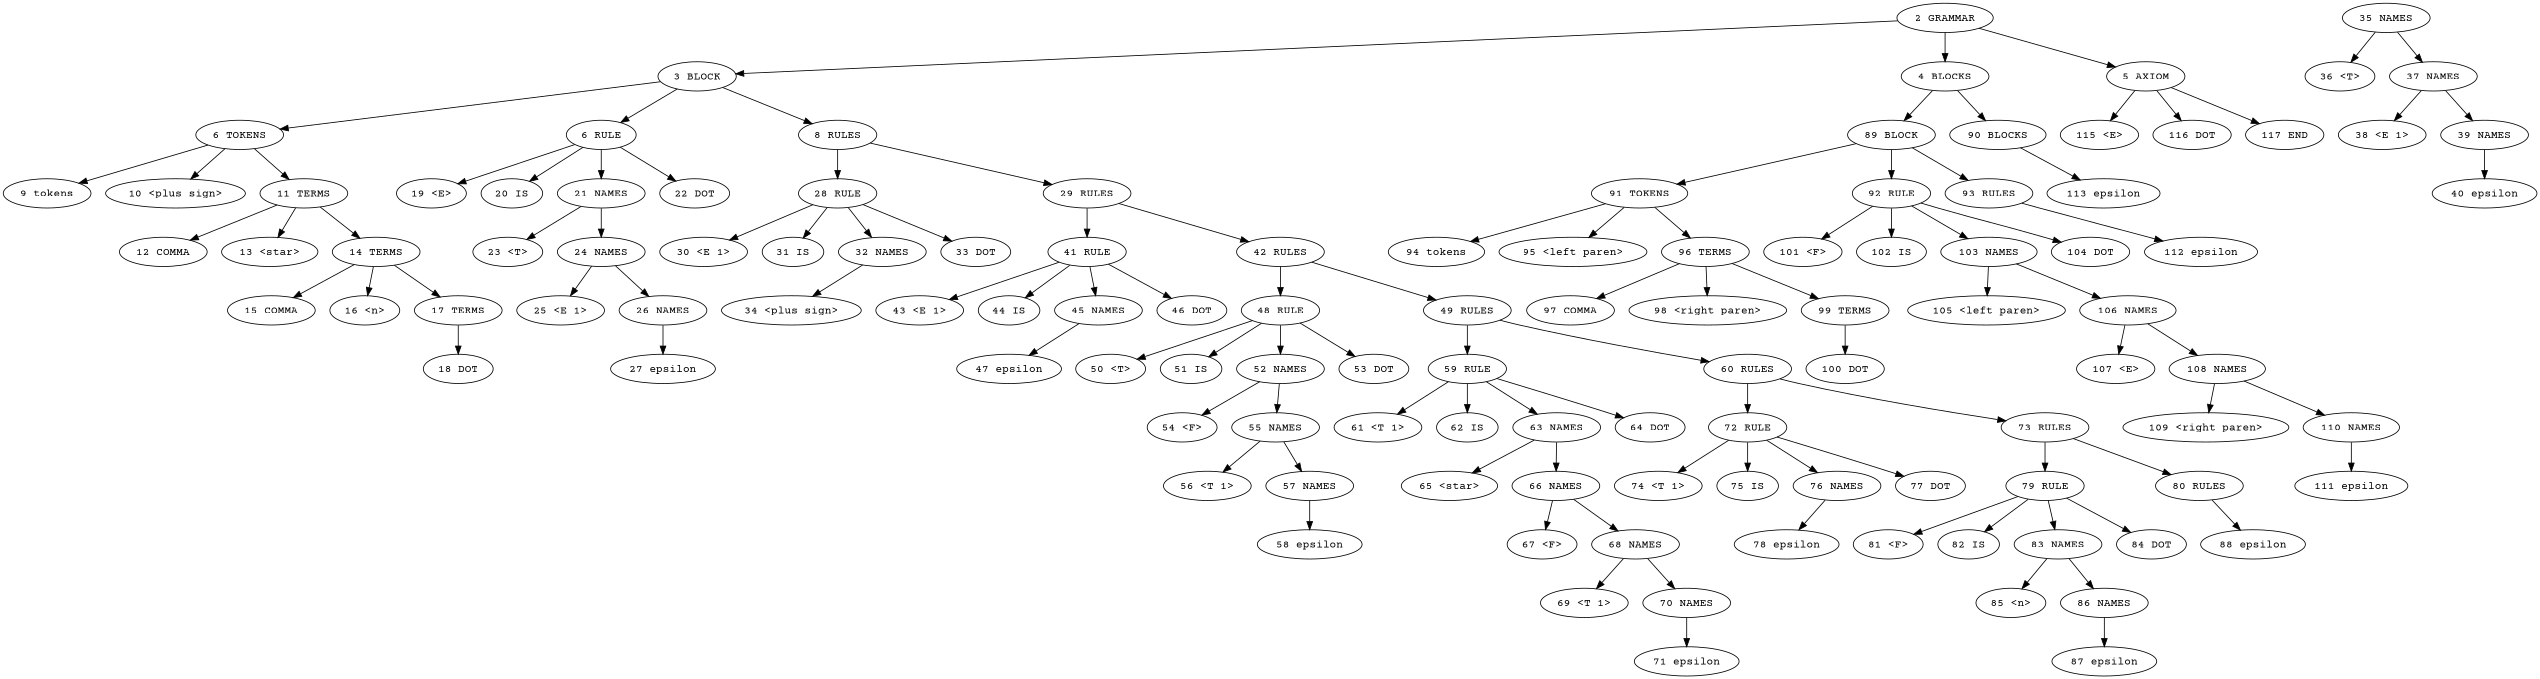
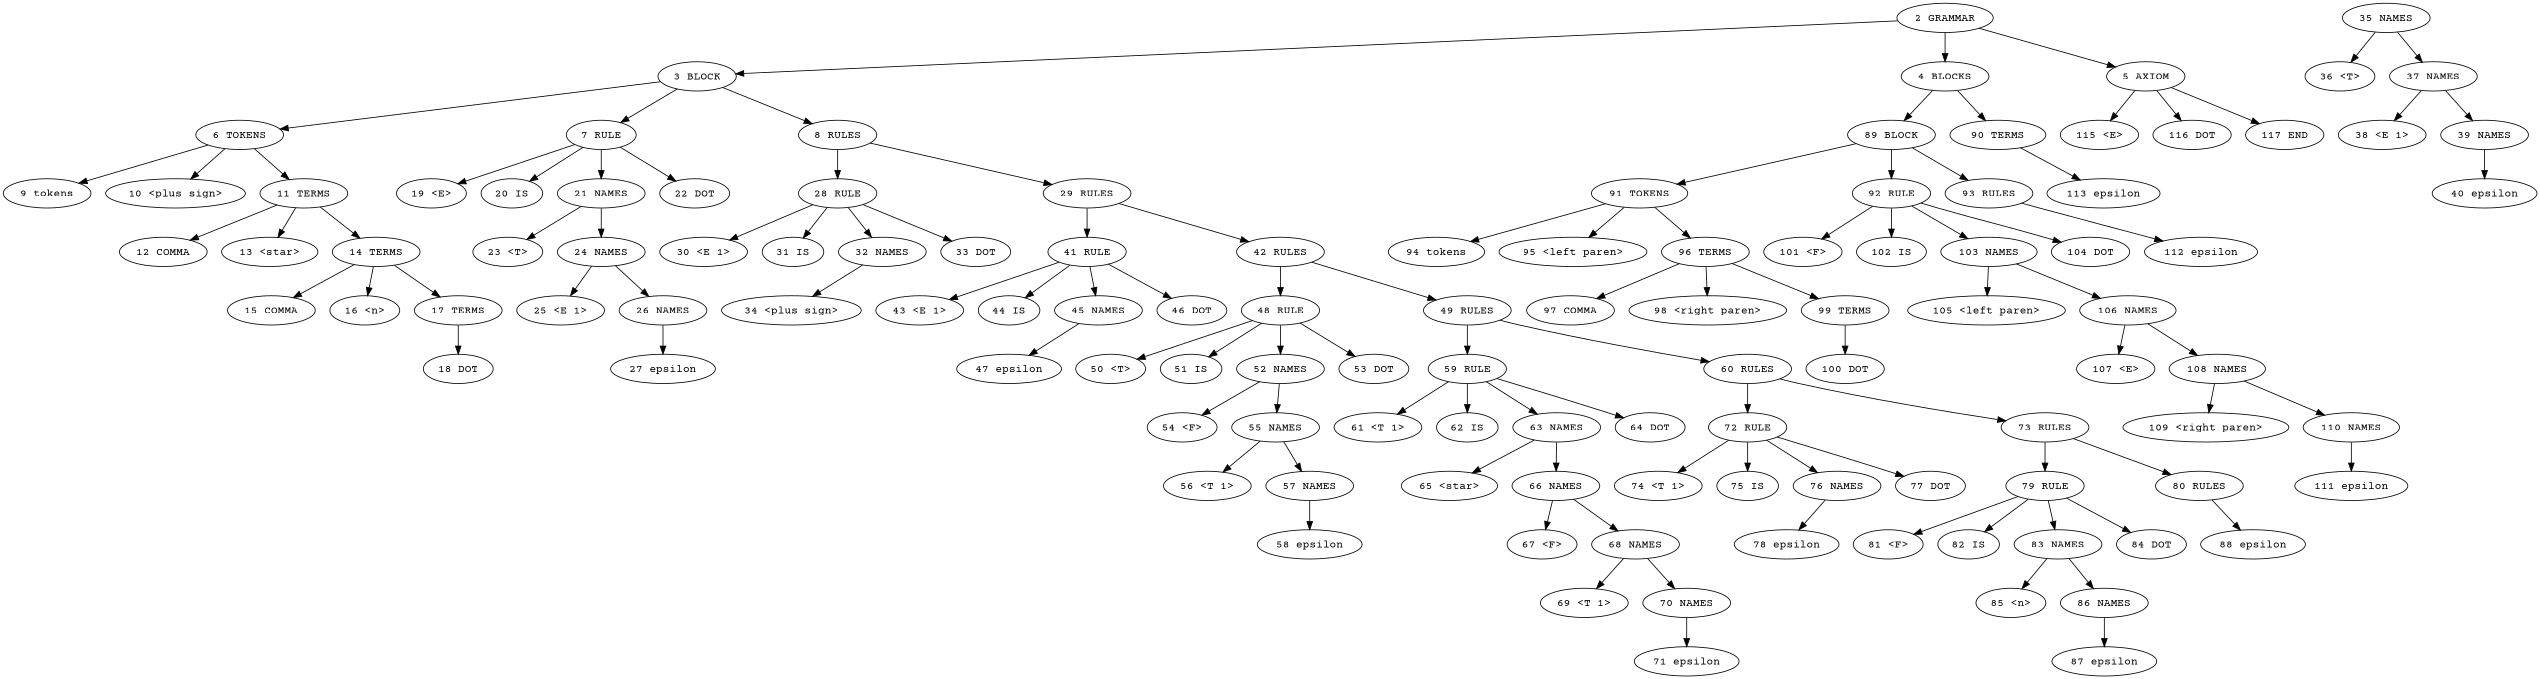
node "6 RULE": label "6 RULE" -> "7 RULE"
node "90 BLOCKS": label "90 BLOCKS" -> "90 TERMS"
